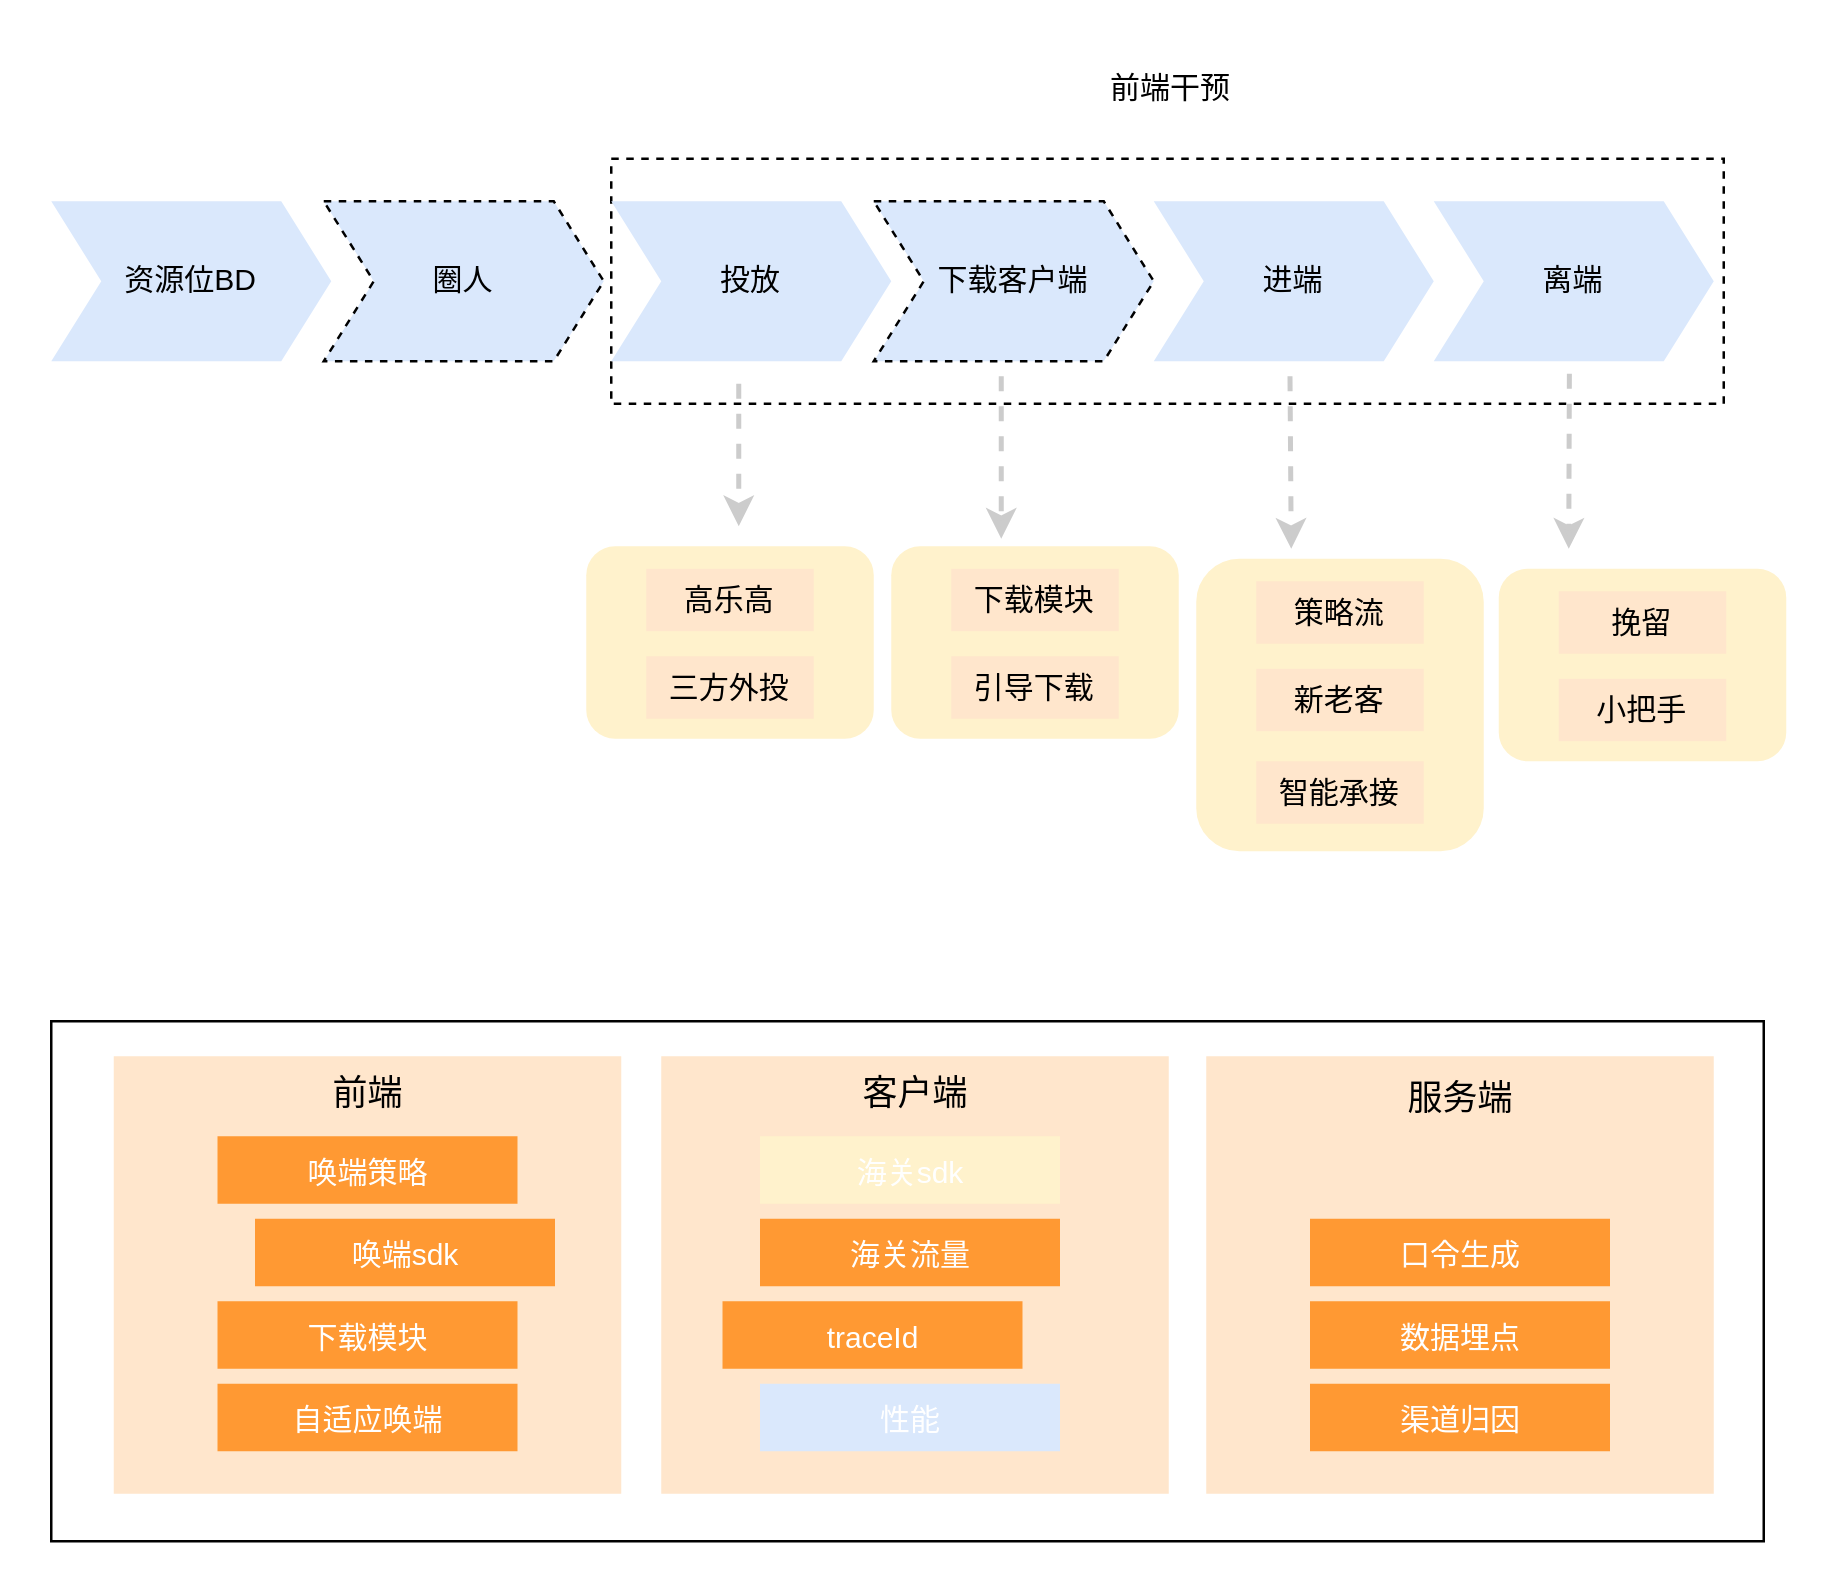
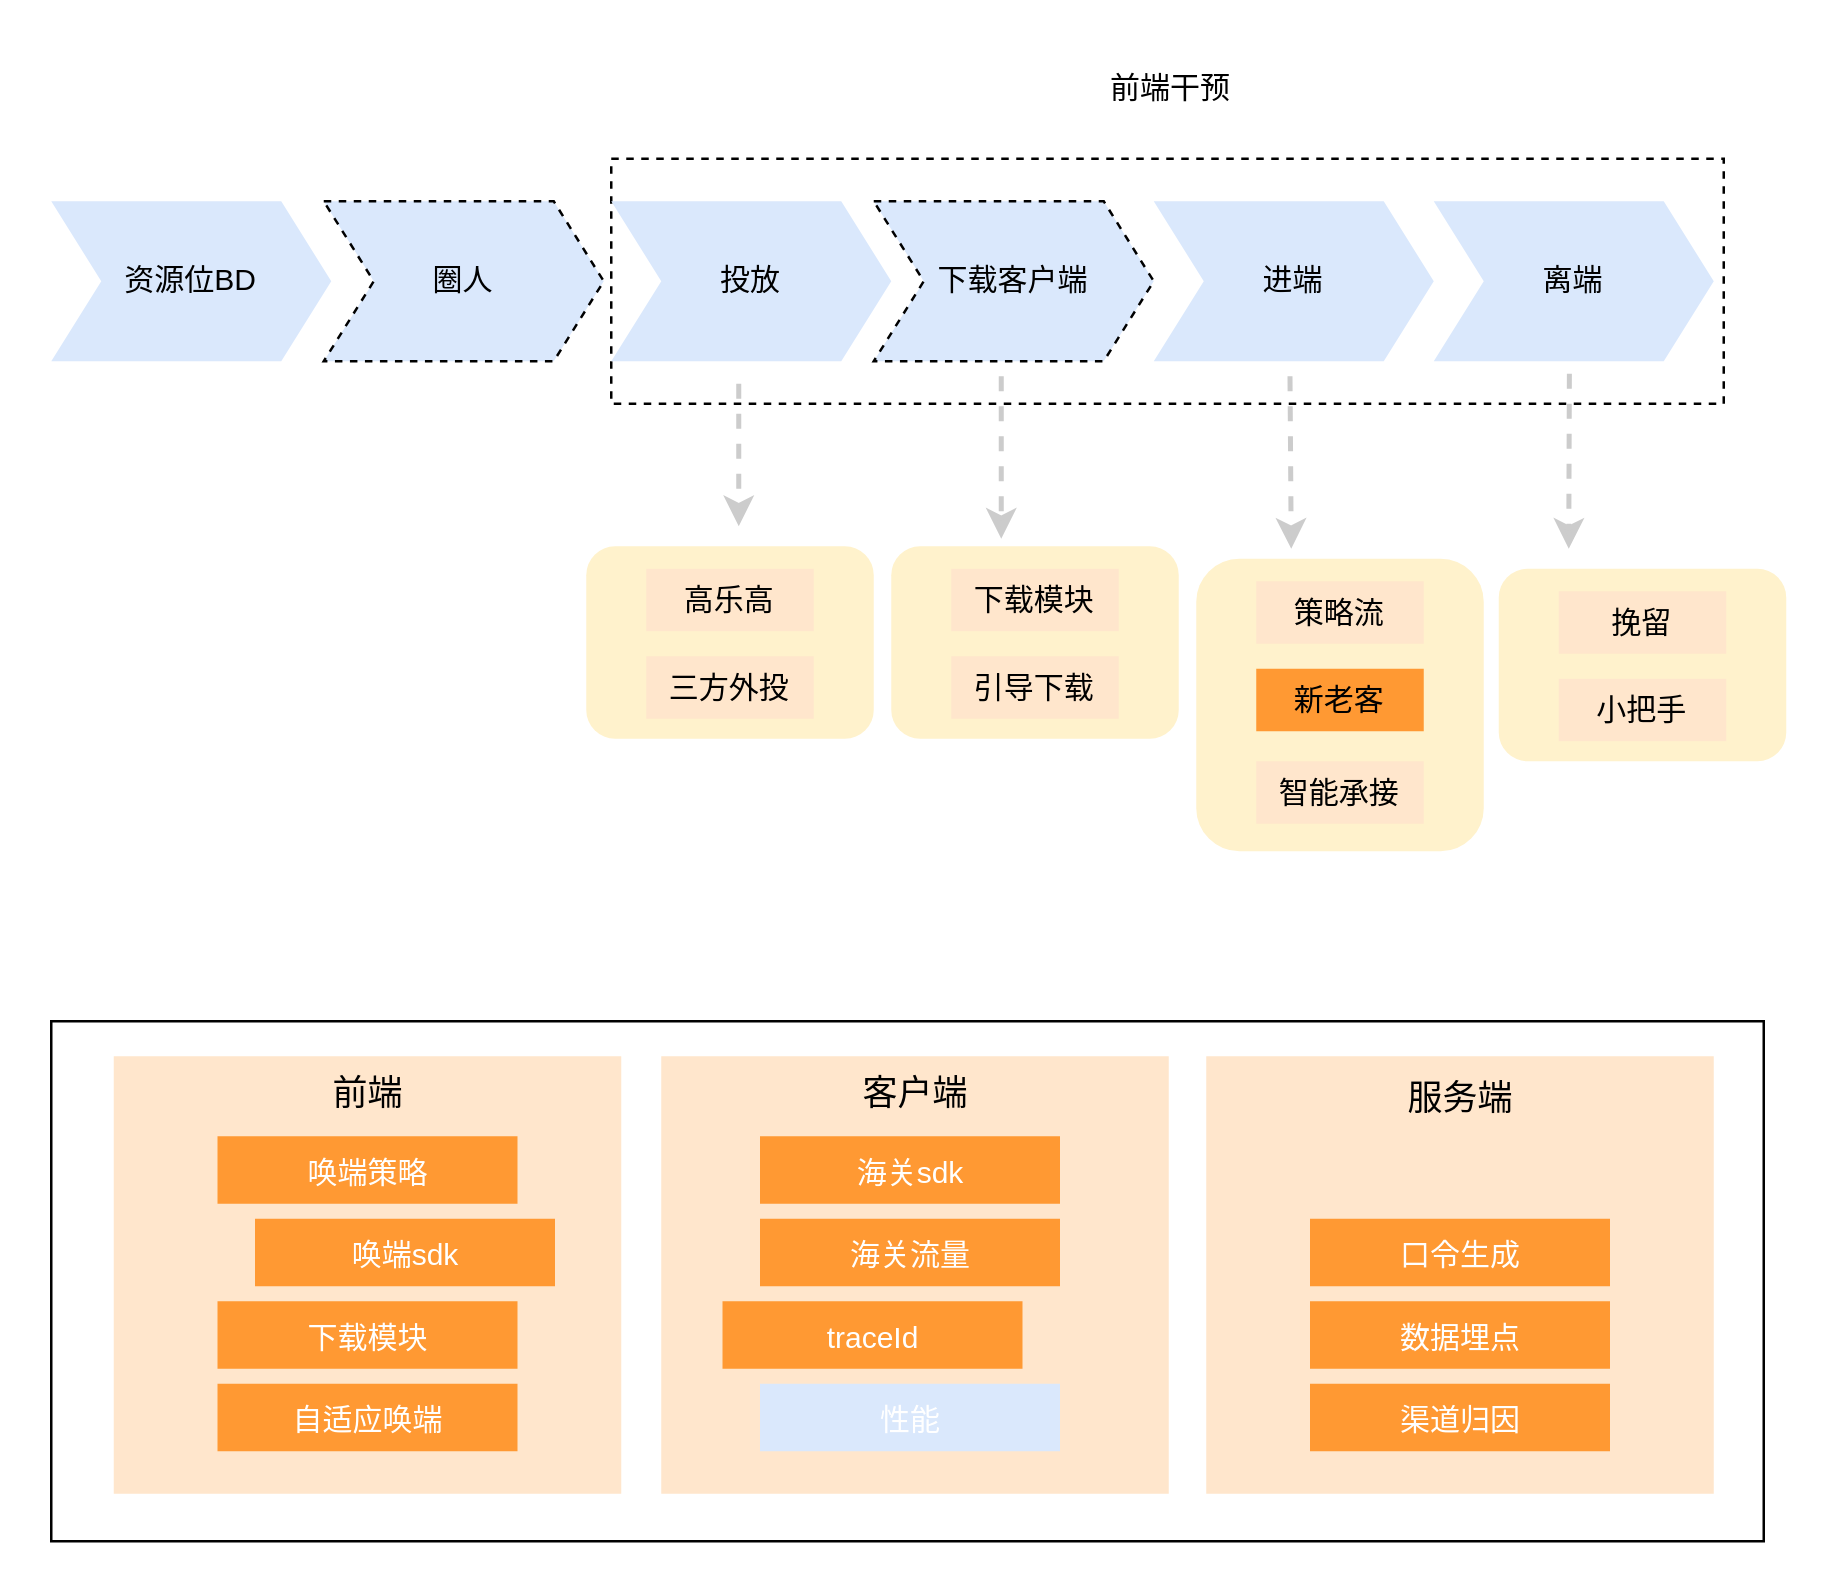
node "新老客": fillcolor #ffe6cc -> #ff9933
node "海关sdk": fillcolor #fff2cc -> #ff9933
